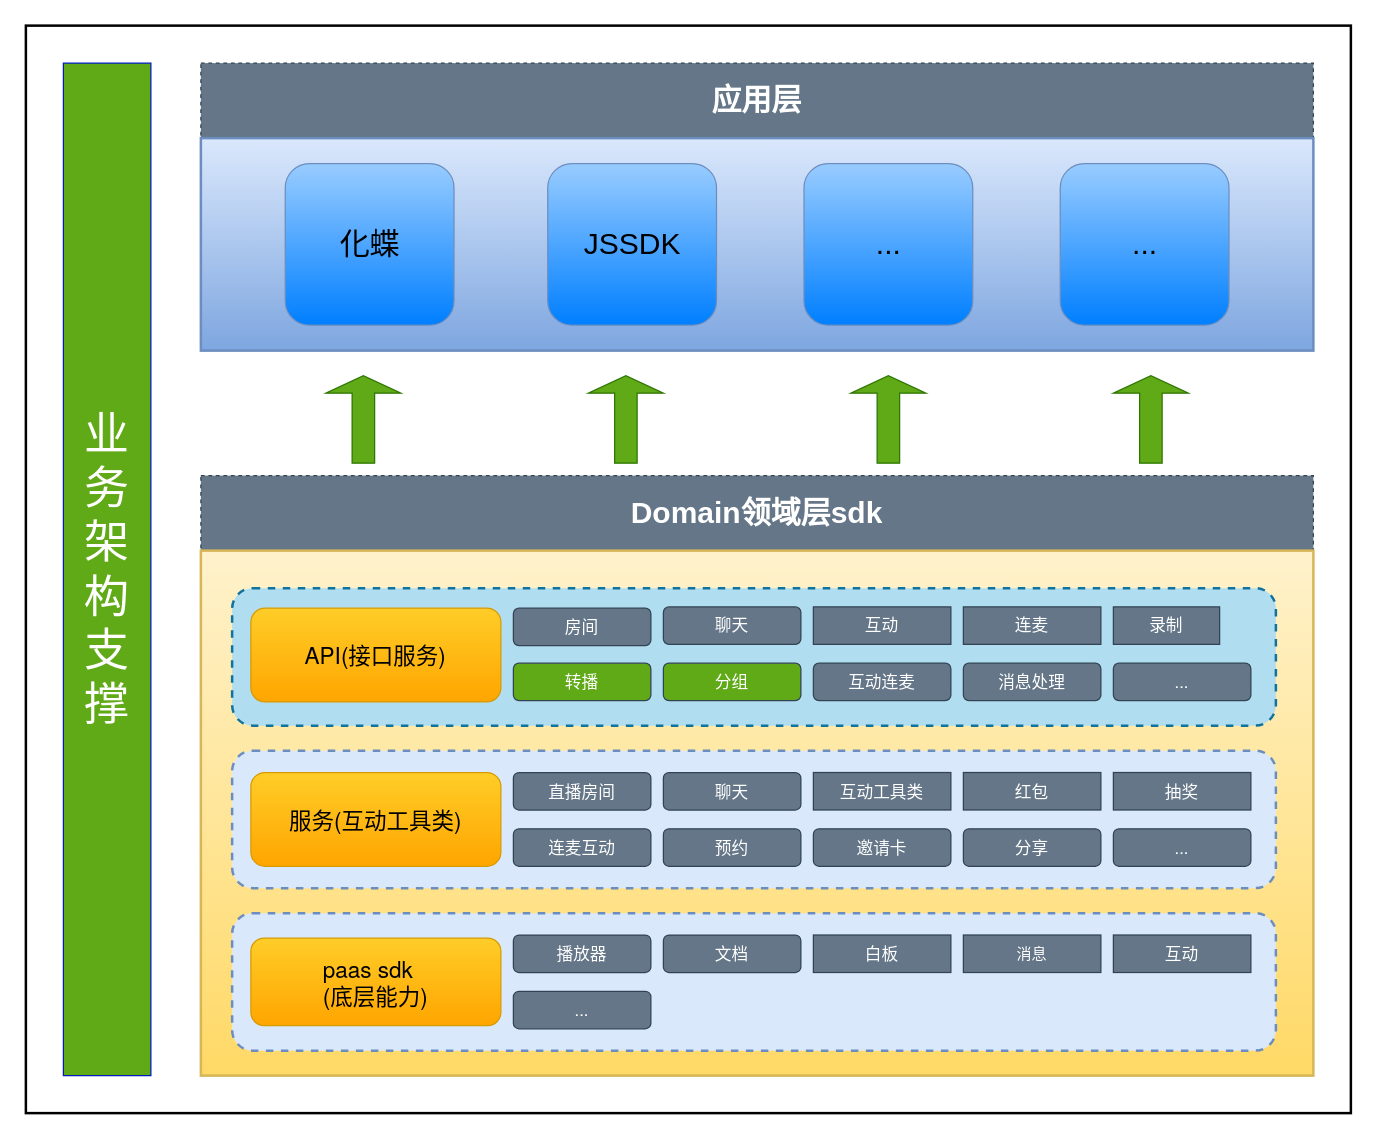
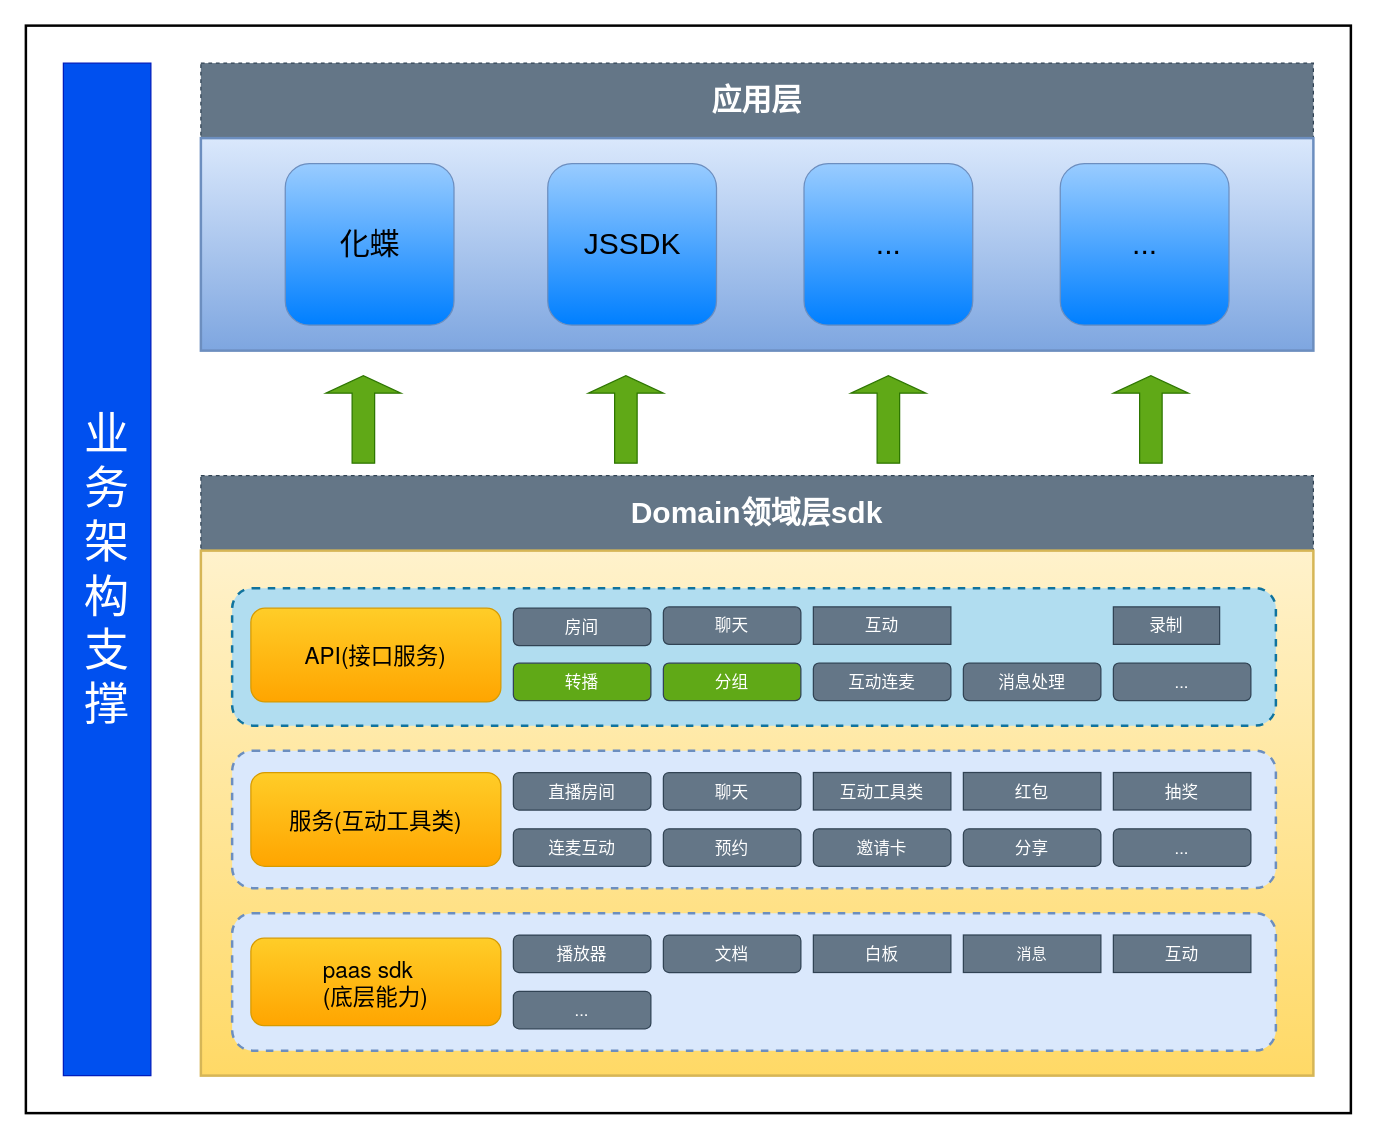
node "业务 架 构 支撑": fillcolor #60a917 -> #0050ef
node "连麦": removed
